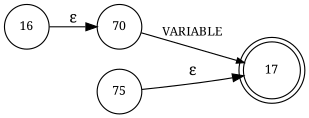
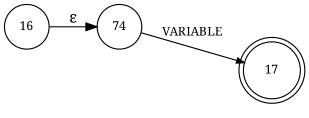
node "70": label "70" -> "74"
node "75": removed
